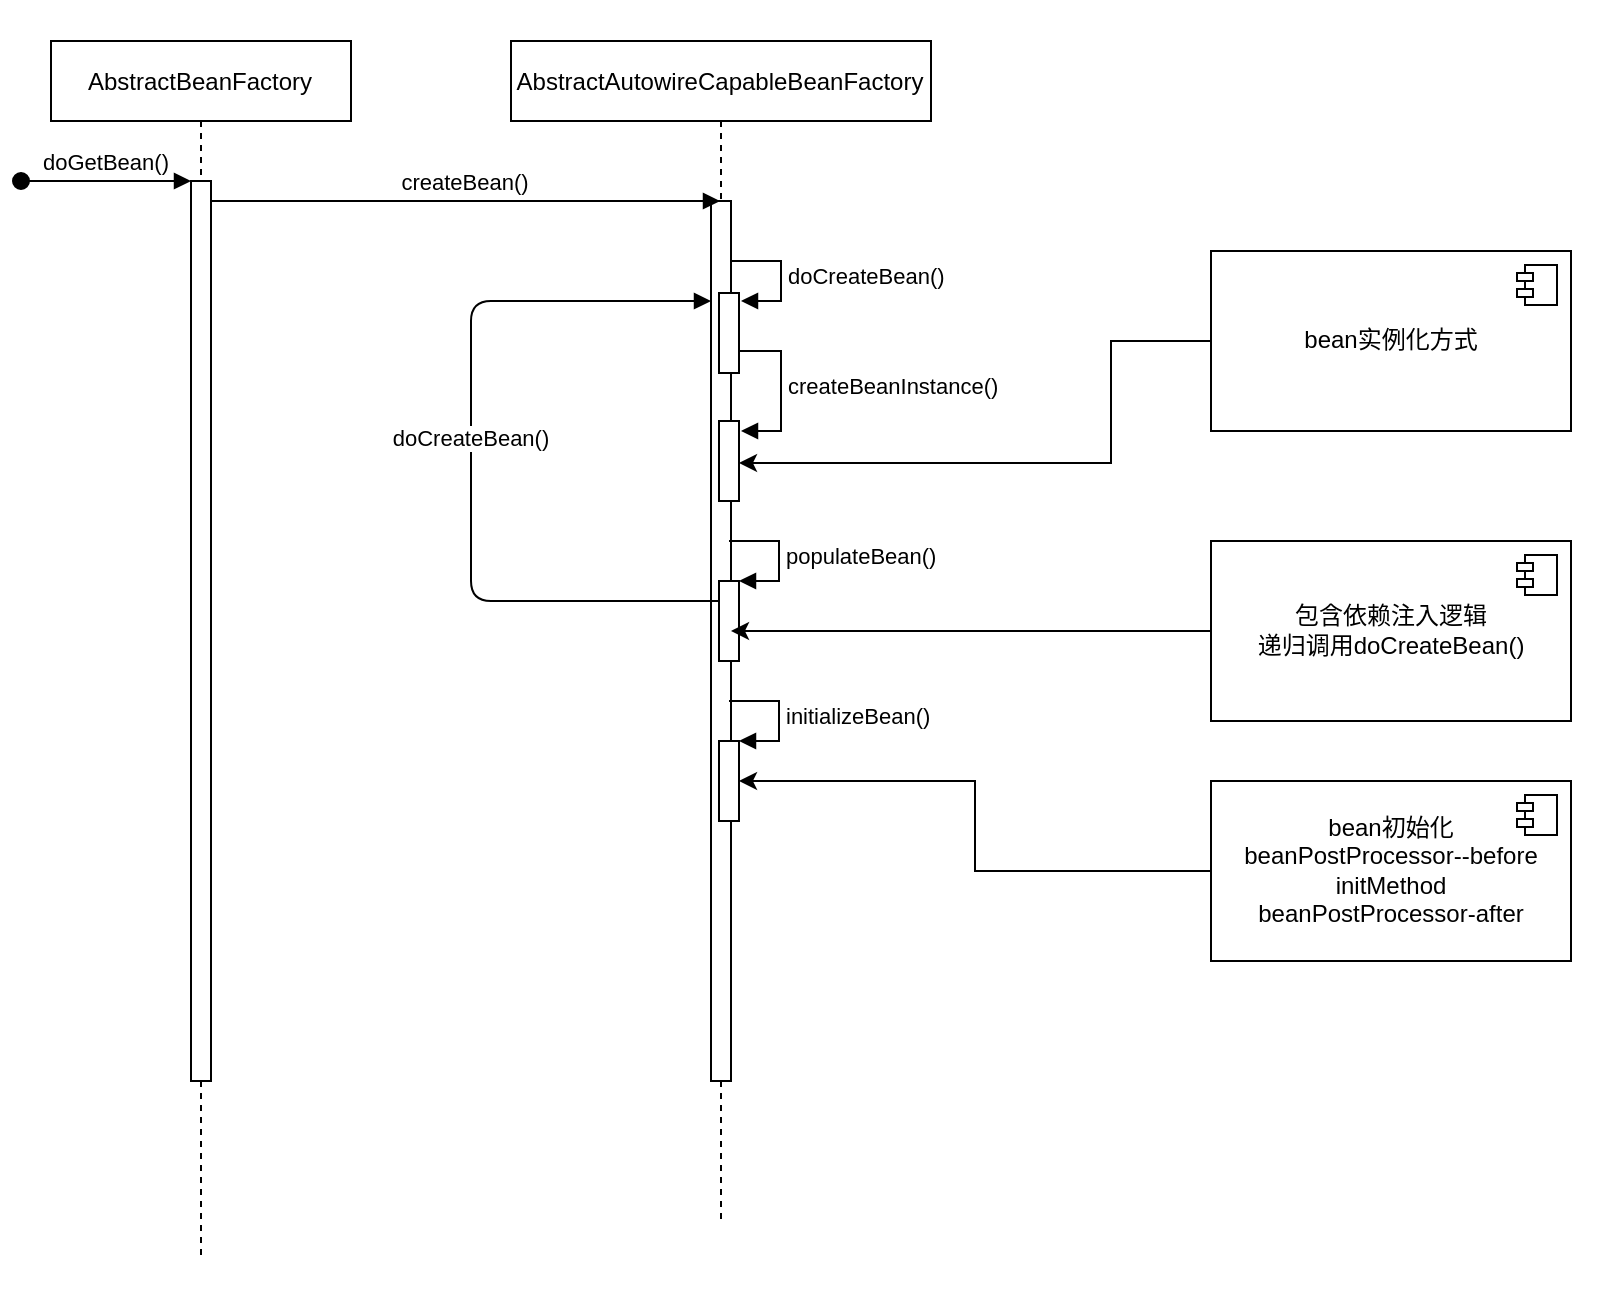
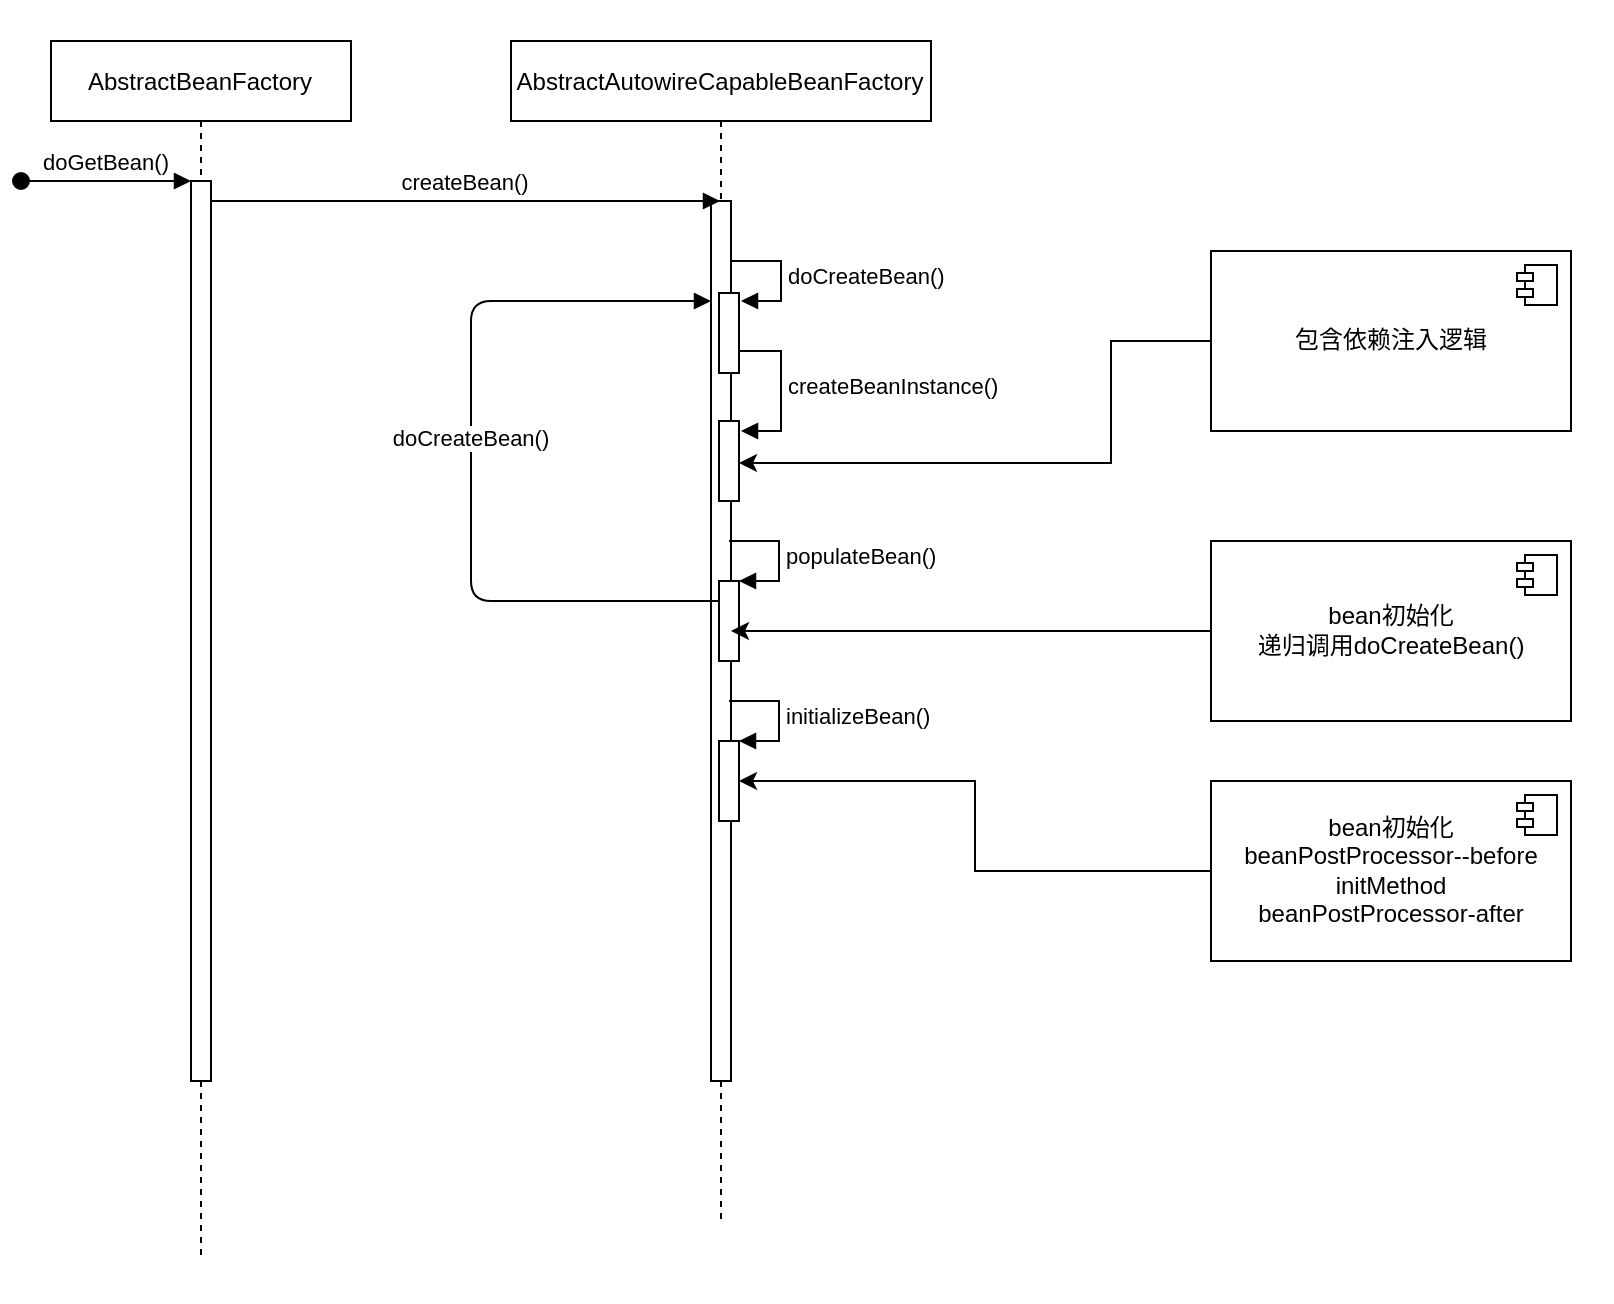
node "bean实例化方式": label "bean实例化方式" -> "包含依赖注入逻辑"
node "包含依赖注入逻辑 递归调用doCreateBean()": label "包含依赖注入逻辑 递归调用doCreateBean()" -> "bean初始化 递归调用doCreateBean()"
